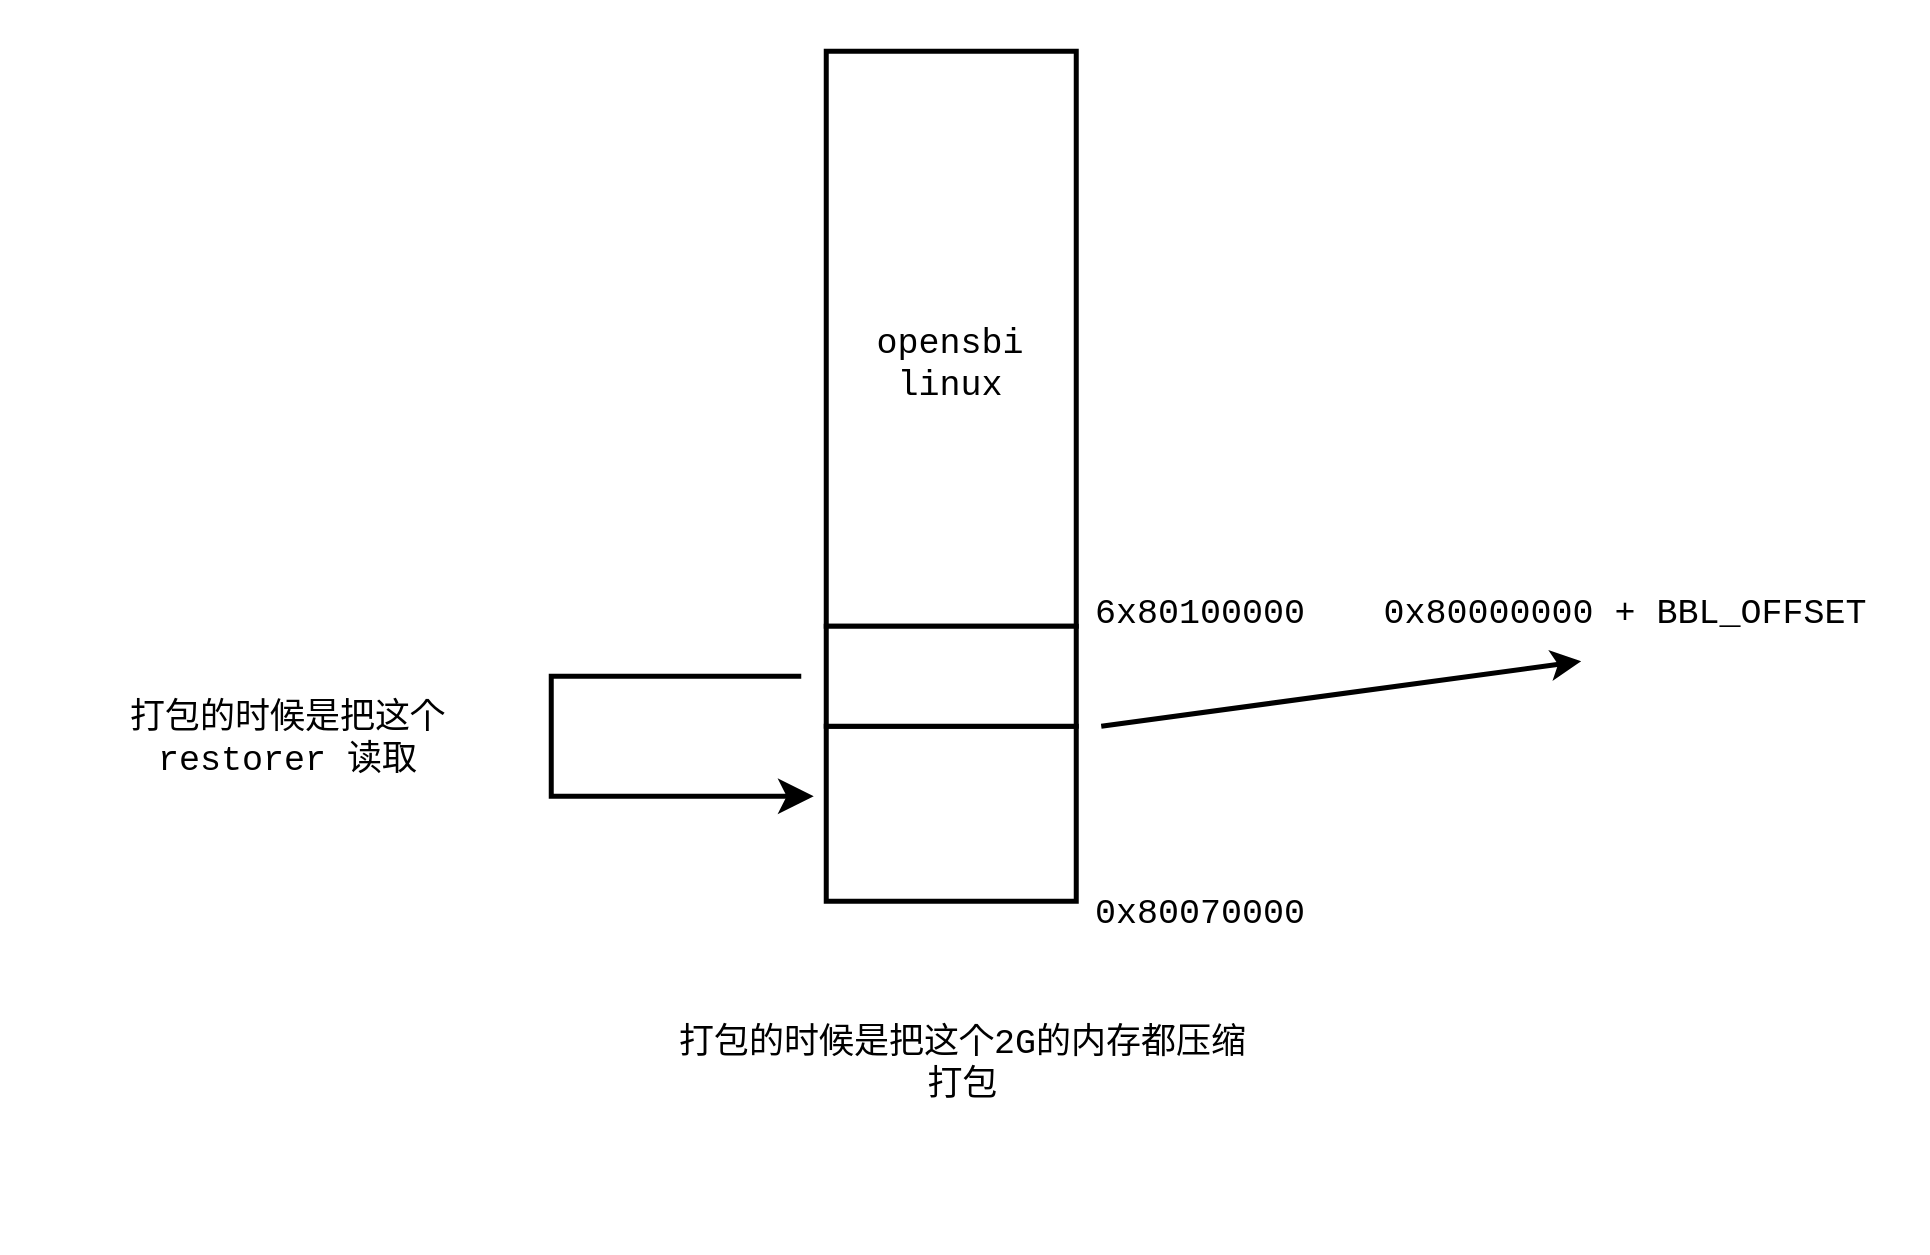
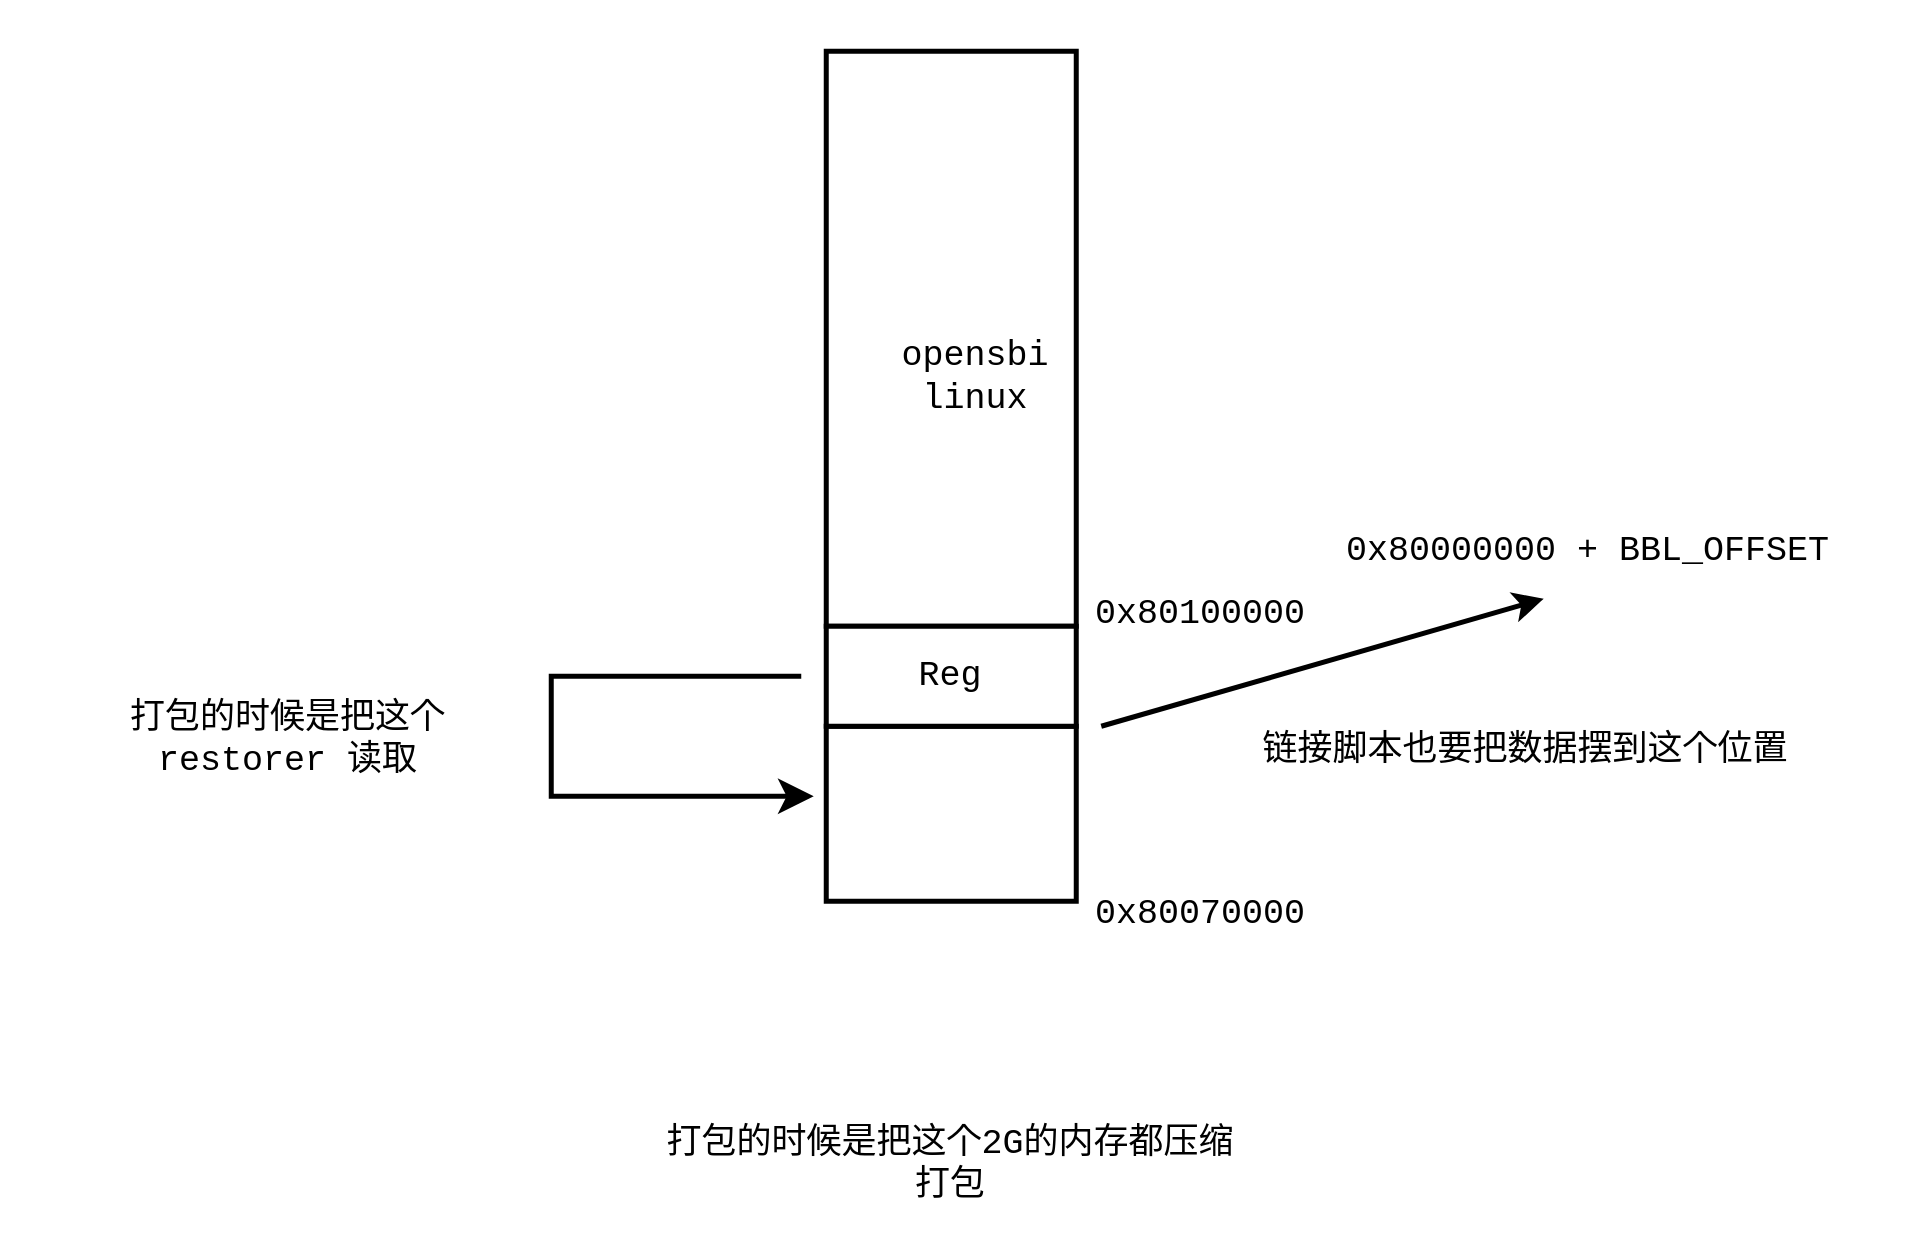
node "opensbi linux": moved (951, 364) -> (976, 376)
node "6x80100000": label "6x80100000" -> "0x80100000"
node "0x80000000 + BBL_OFFSET": moved (1626, 614) -> (1589, 551)
node "Reg": added
node "链接脚本也要把数据摆到这个位置": added
node "打包的时候是把这个2G的内存都压缩打包": moved (964, 1064) -> (951, 1164)
